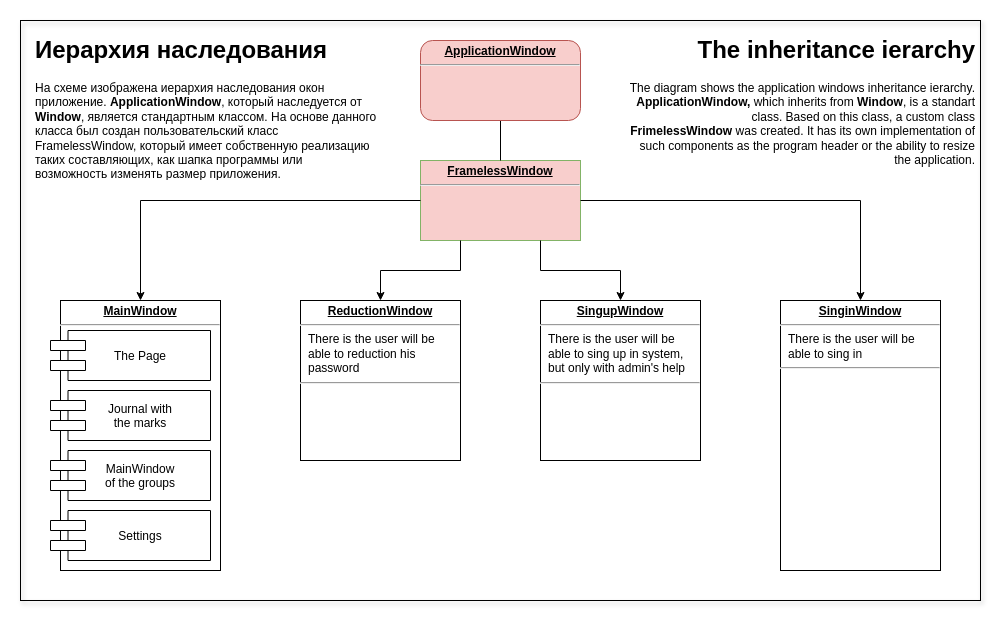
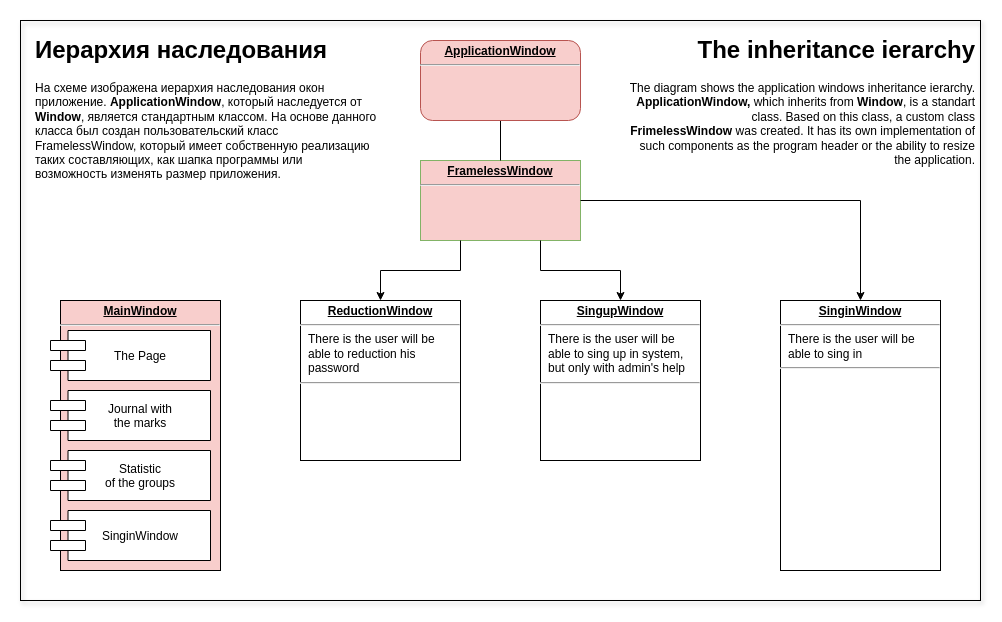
edge "FramelessWindow" -> "MainWindow": removed
node "MainWindow": fillcolor #ffffff -> #f8cecc
node "MainWindow of the groups": label "MainWindow of the groups" -> "Statistic of the groups"
node "Settings": label "Settings" -> "SinginWindow"
